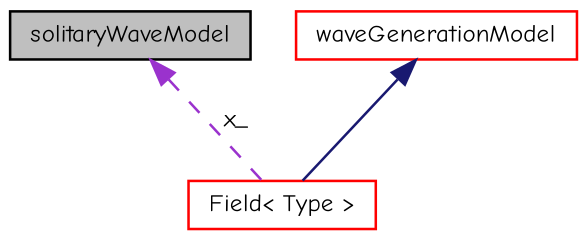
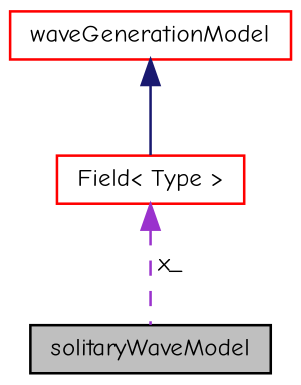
edge "Field< Type >" -> "solitaryWaveModel": reversed
